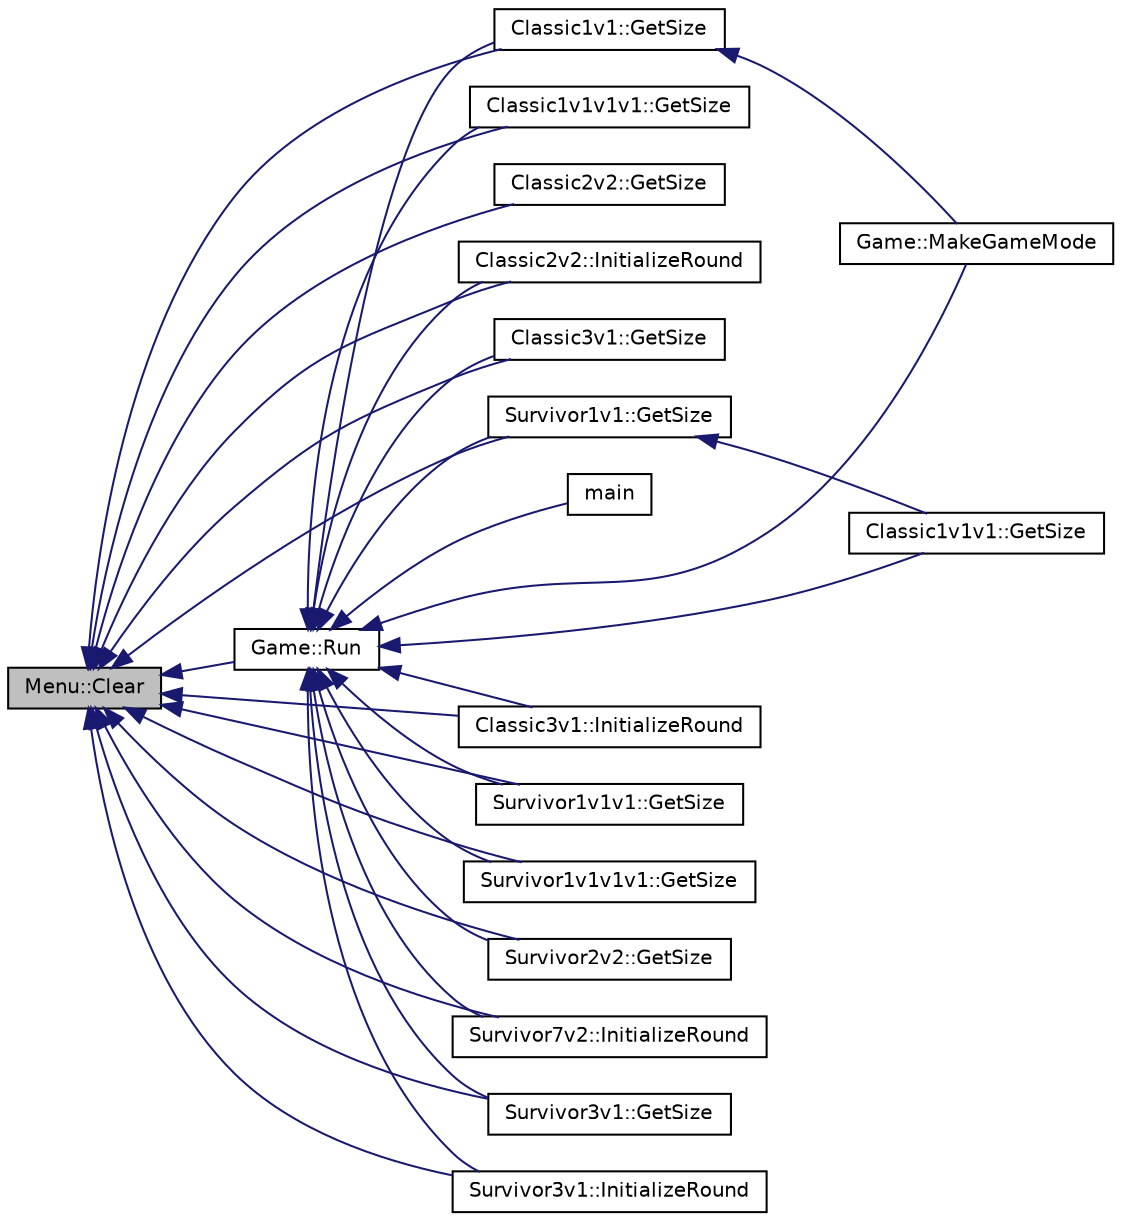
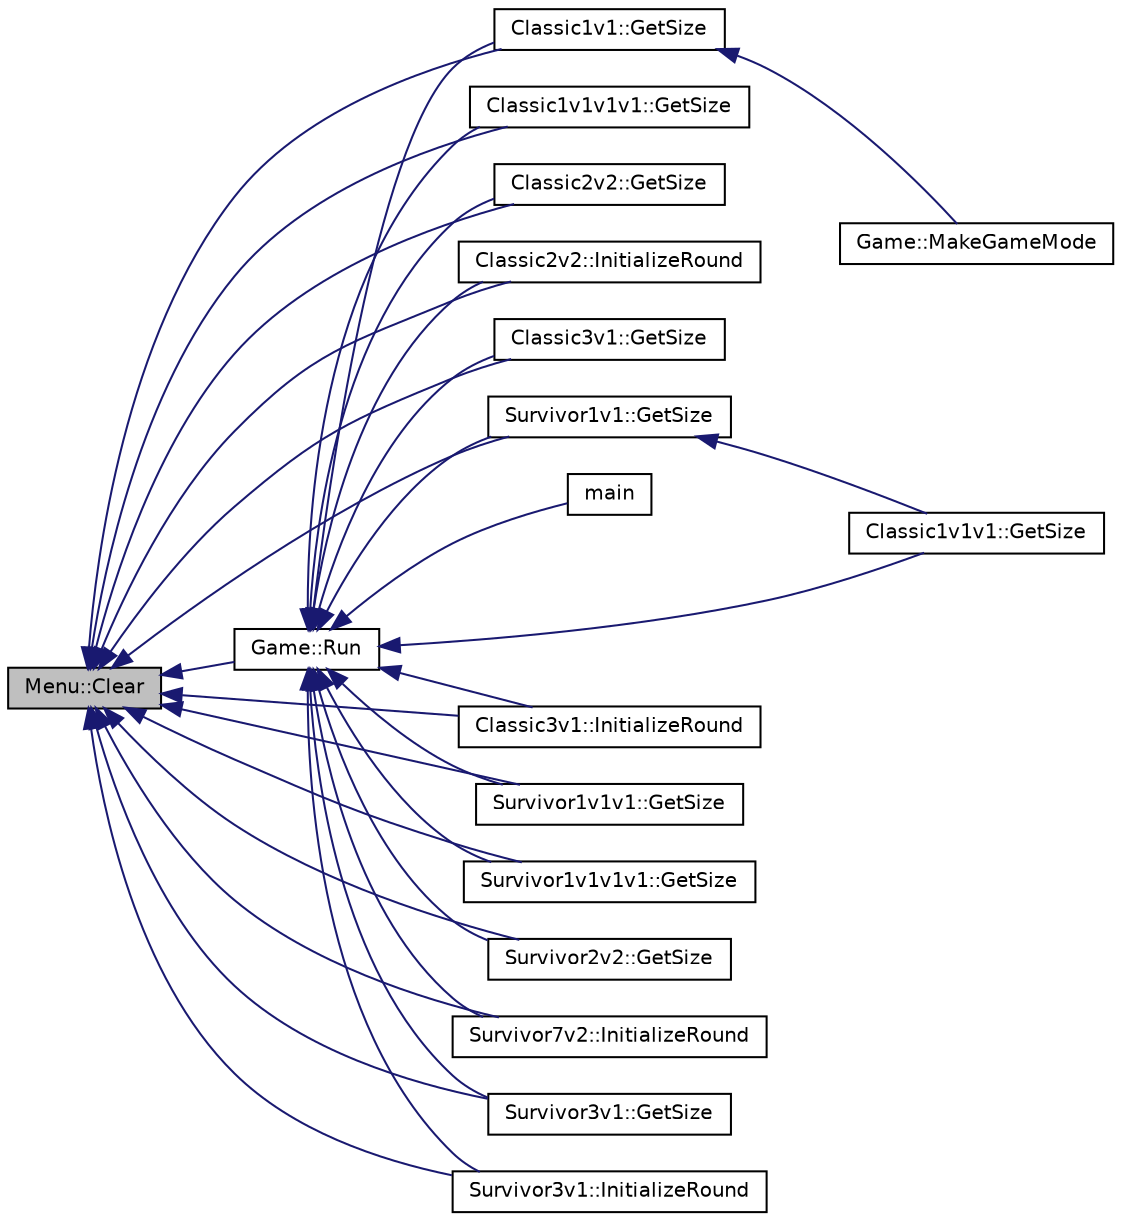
edge "Game::MakeGameMode" -> "Game::Run": now "Classic2v2::GetSize" -> "Game::Run"
